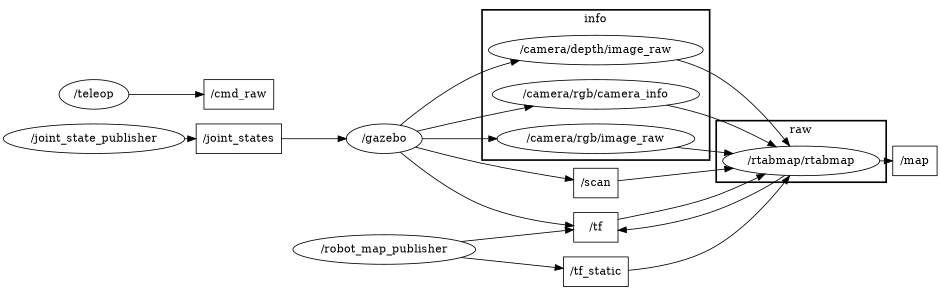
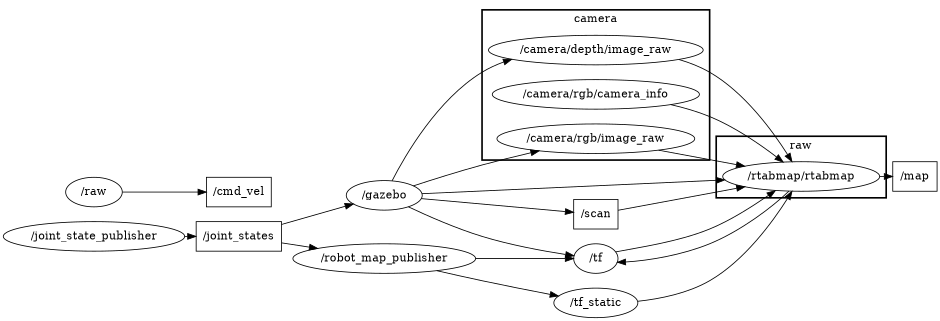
cluster "info": label "info" -> "camera"
node "/teleop": label "/teleop" -> "/raw"
node "/cmd_raw": label "/cmd_raw" -> "/cmd_vel"
edge "/gazebo" -> "/camera/rgb/camera_info": now "/gazebo" -> "/rtabmap/rtabmap"
node "/tf": shape box -> ellipse
edge "/joint_states" -> "/robot_map_publisher": added
node "/tf_static": shape box -> ellipse
